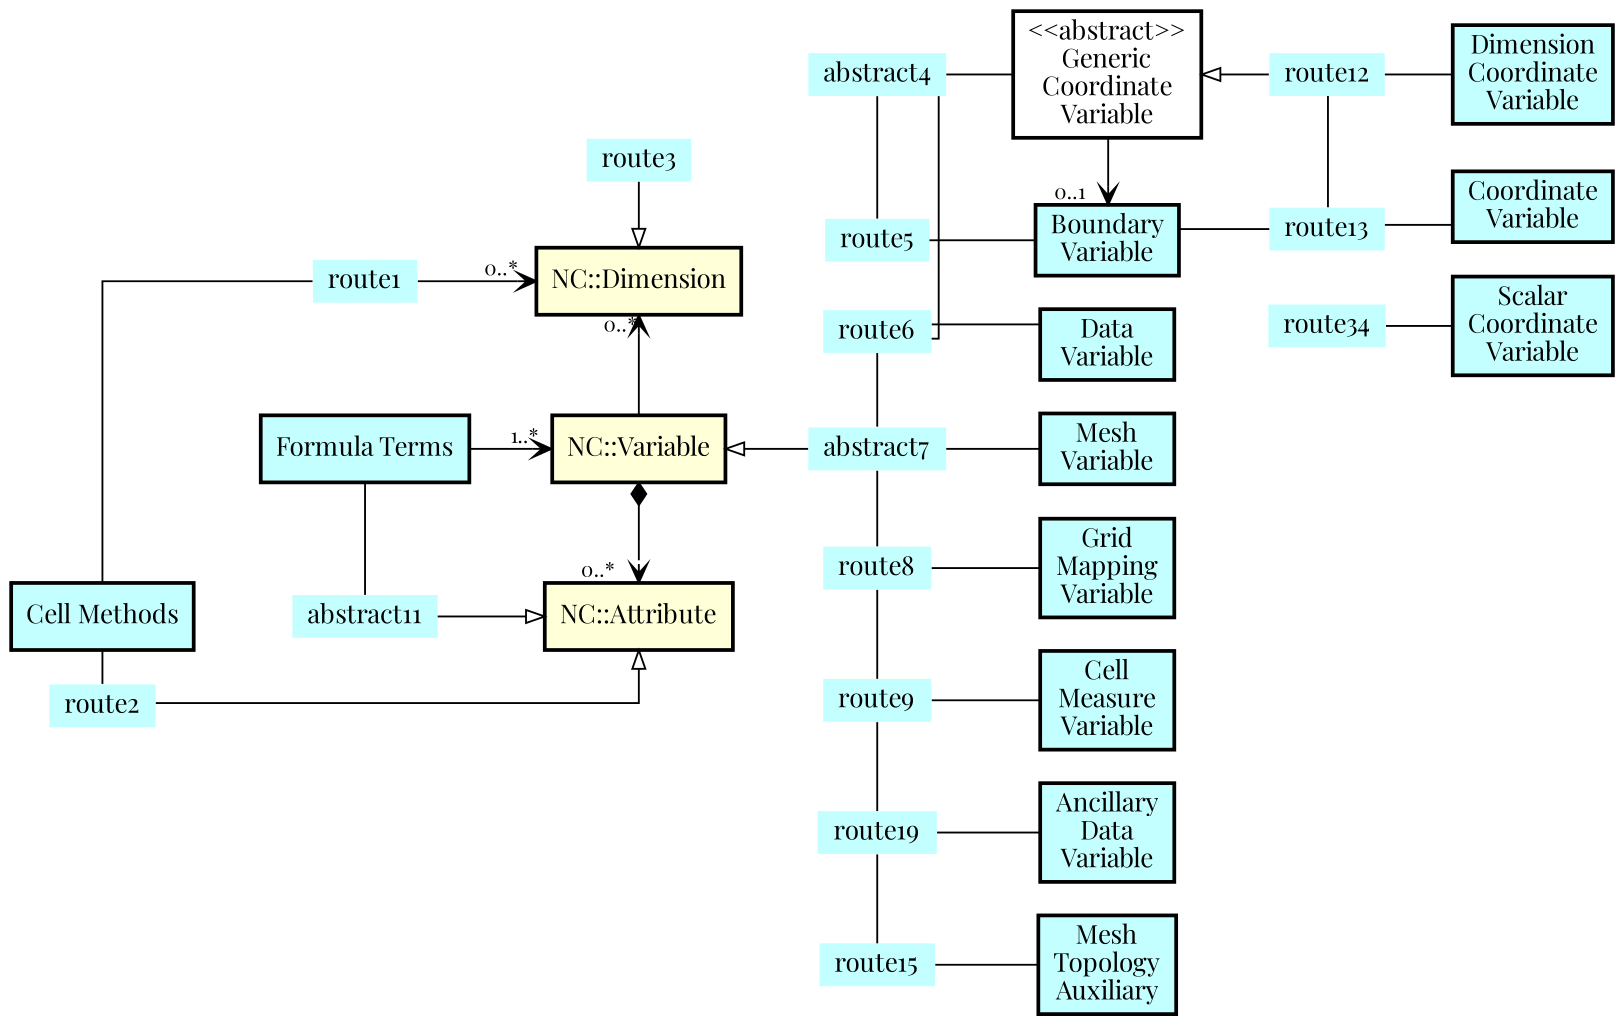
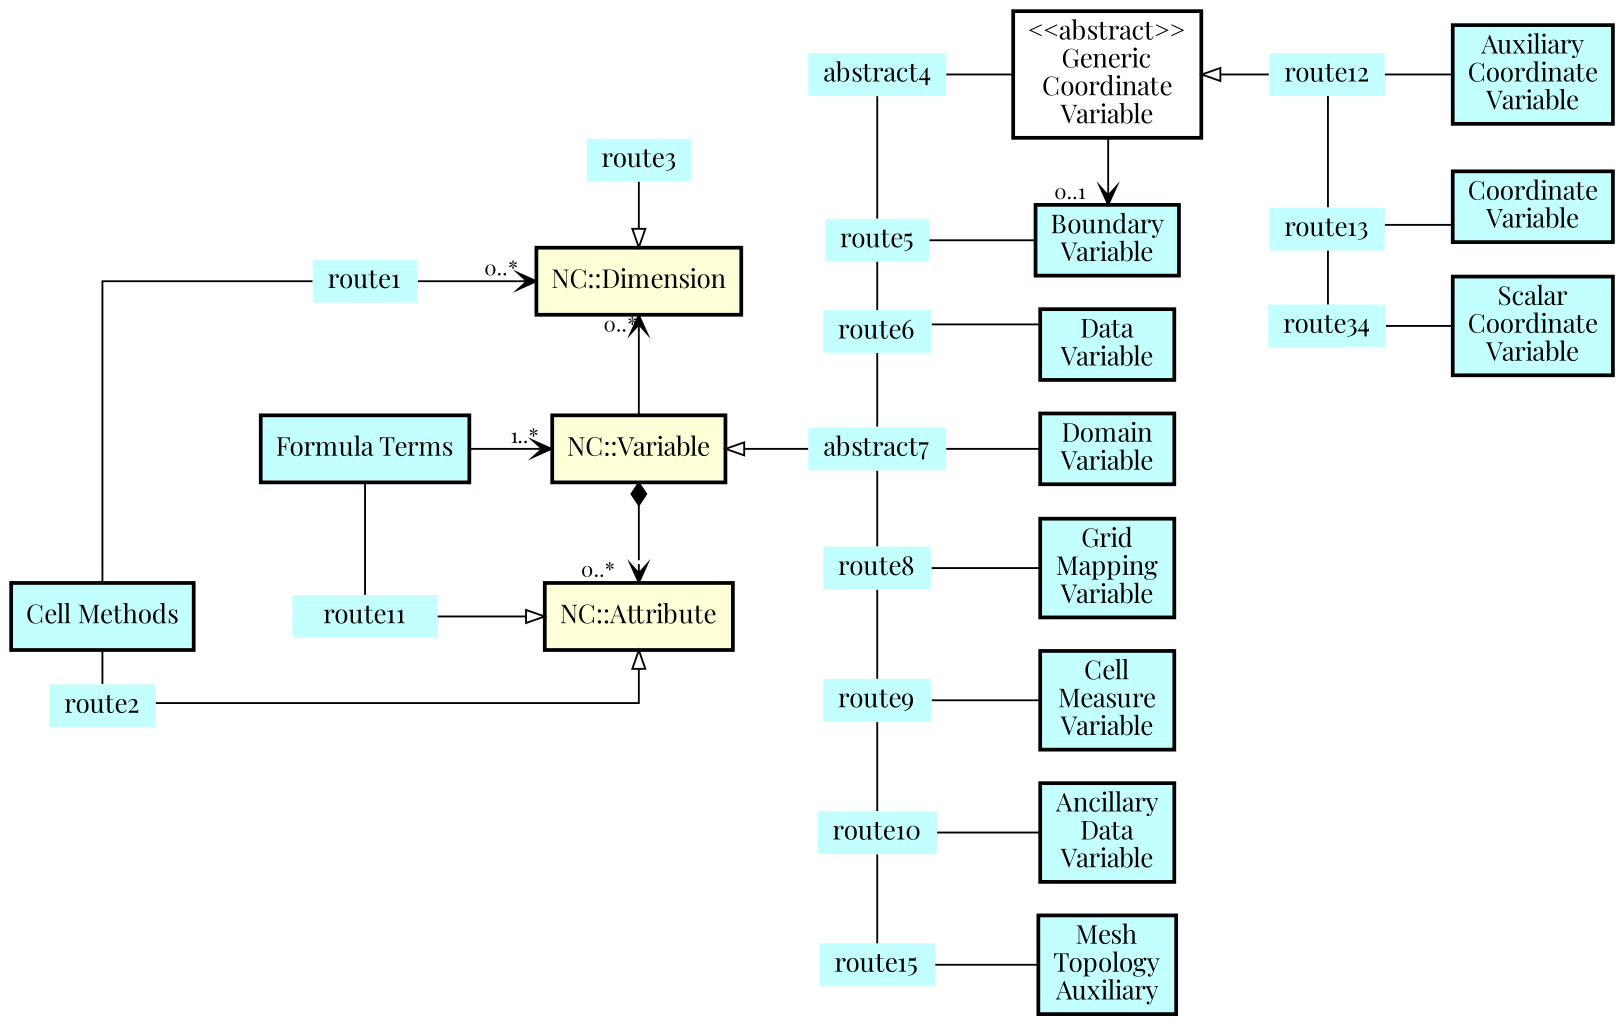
node "Dimension Coordinate Variable": label "Dimension Coordinate Variable" -> "Auxiliary Coordinate Variable"
edge "abstract4" -- "route6": now "route5" -- "route6"
edge "route13" -- "Boundary Variable": now "route13" -- "route34"
node "Mesh Variable": label "Mesh Variable" -> "Domain Variable"
node "abstract11": label "abstract11" -> "route11"
node "route19": label "route19" -> "route10"
